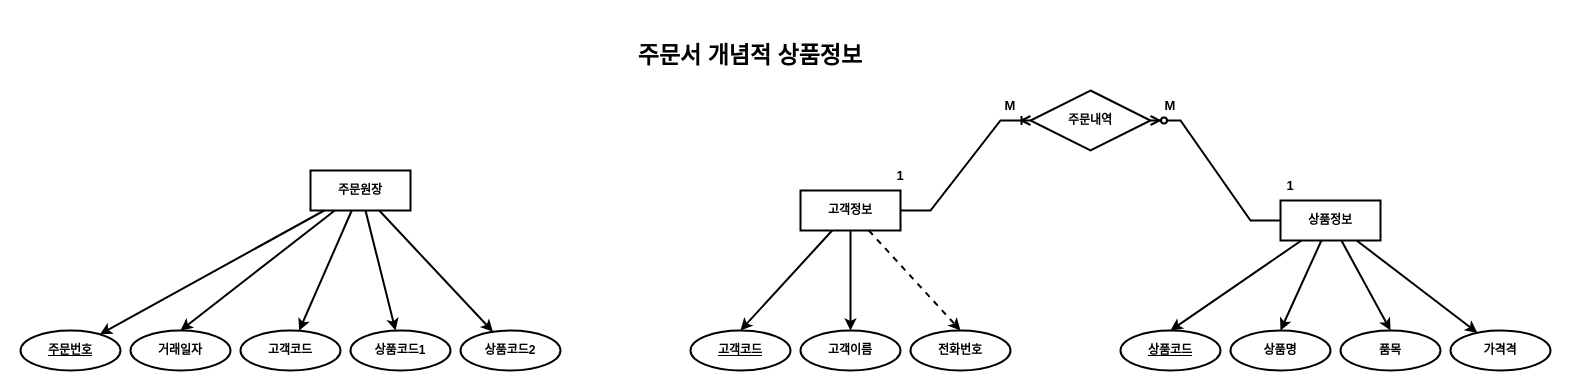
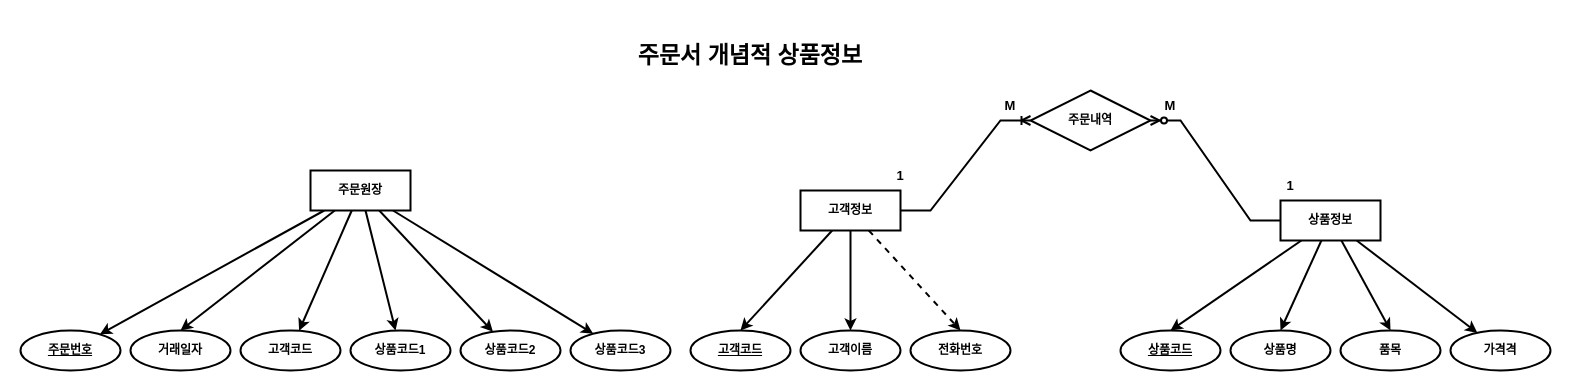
edge "주문원장" -> "상품코드3": added
node "상품코드3": added
